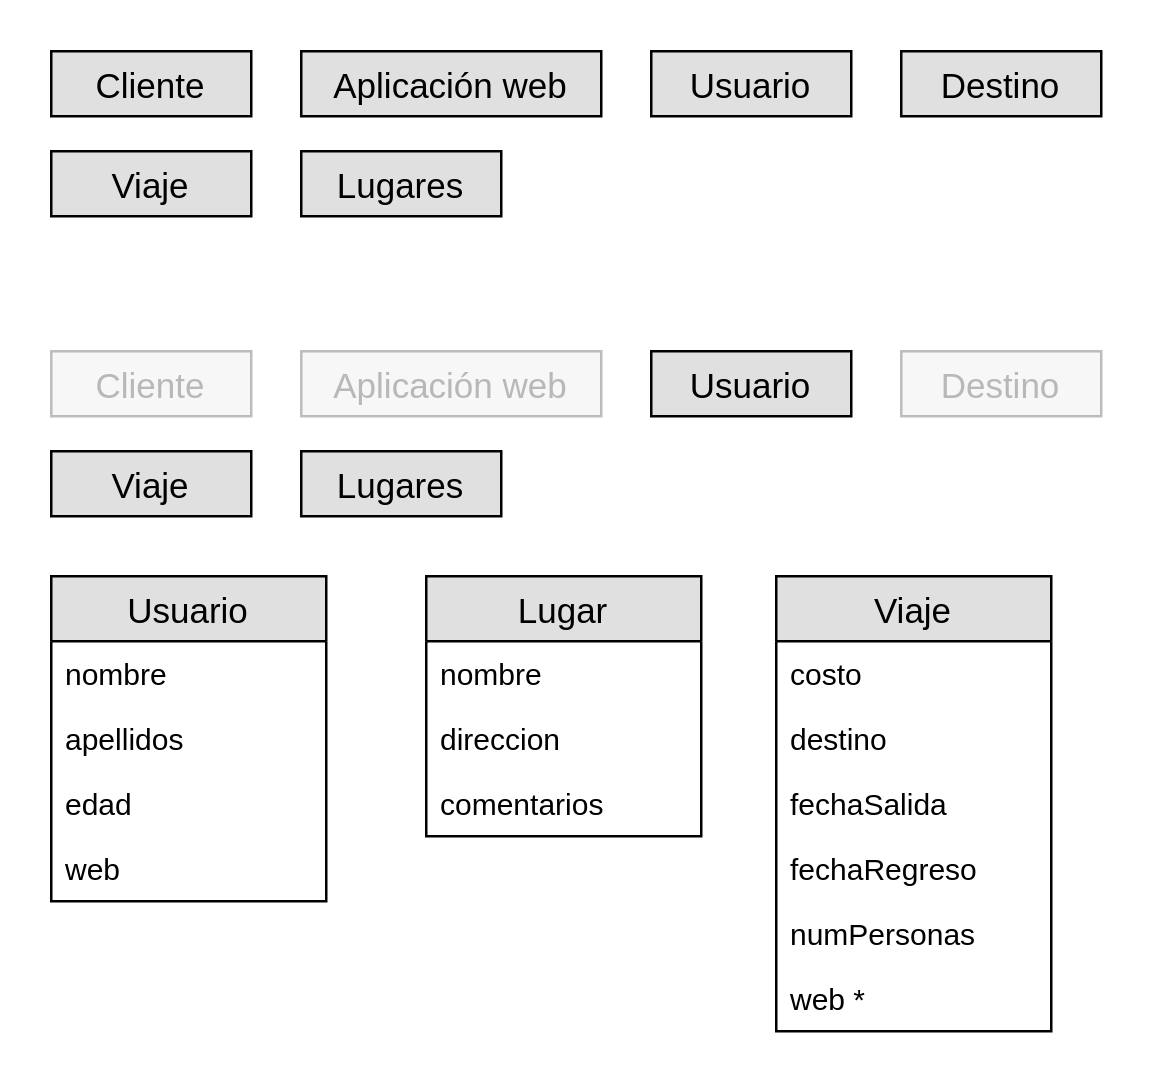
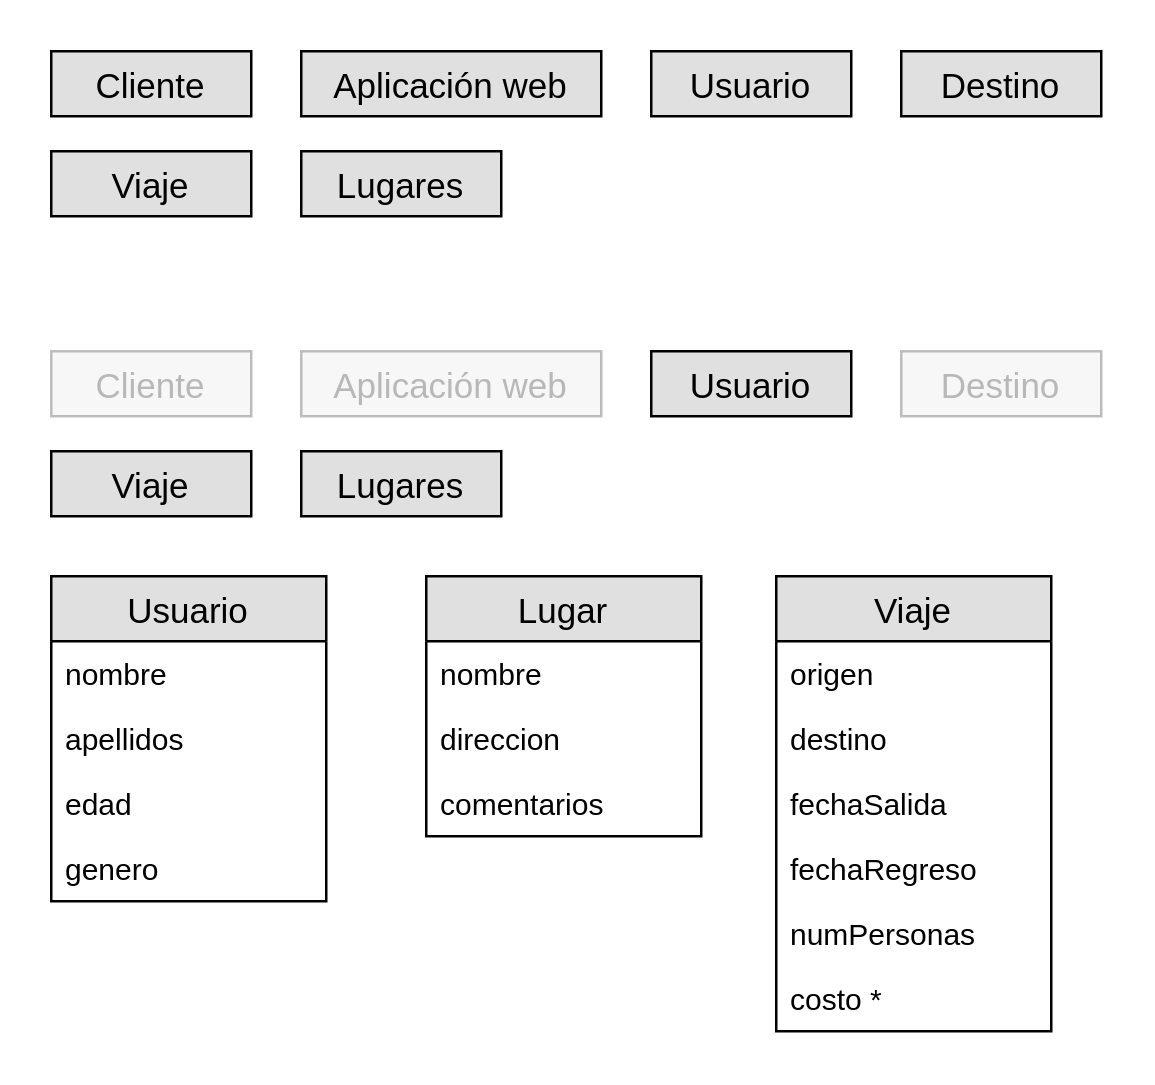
node "costo": label "costo" -> "origen"
node "web": label "web" -> "genero"
node "web *": label "web *" -> "costo *"
